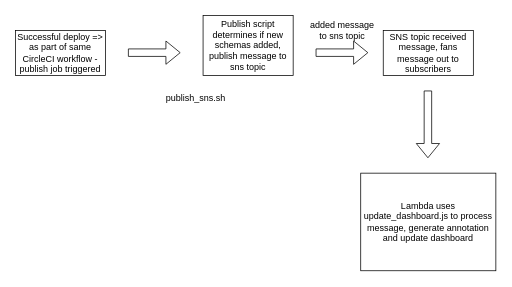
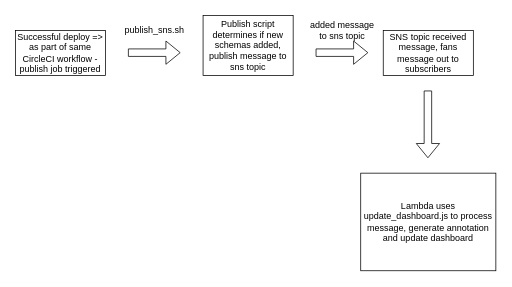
node "publish_sns.sh": moved (195, 98) -> (154, 30)
